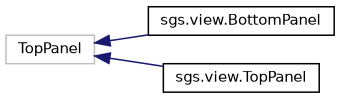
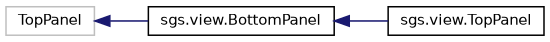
edge "sgs.view.TopPanel" -> "TopPanel": now "sgs.view.TopPanel" -> "sgs.view.BottomPanel"
